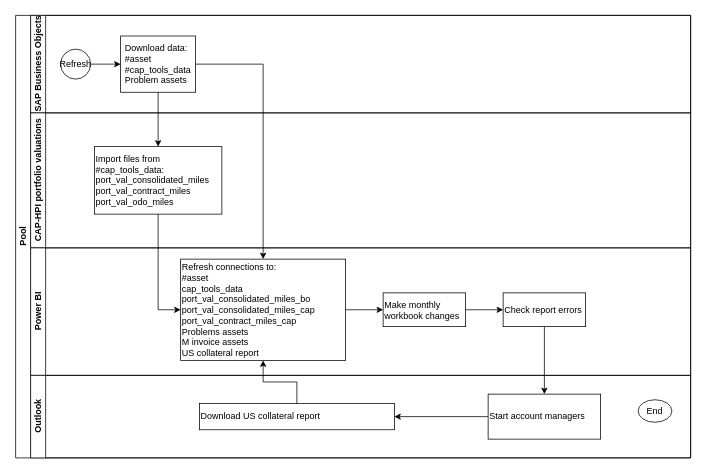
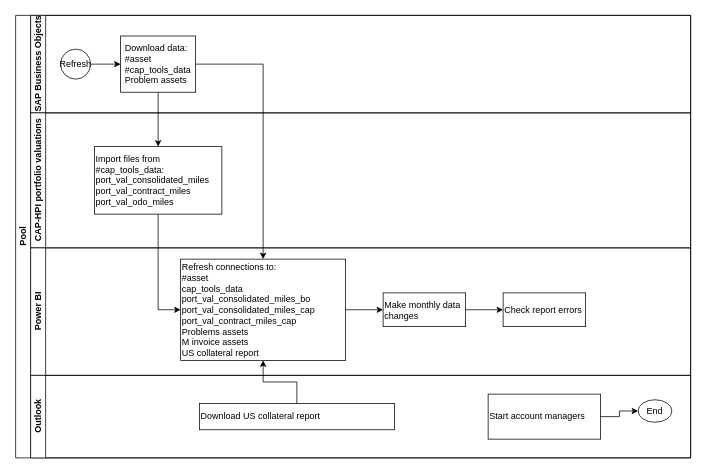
node "Make monthly workbook changes": label "Make monthly workbook changes" -> "Make monthly data changes"
edge "Check report errors" -> "Start account managers": removed
edge "Start account managers" -> "Download US collateral report": now "Start account managers" -> "End"
